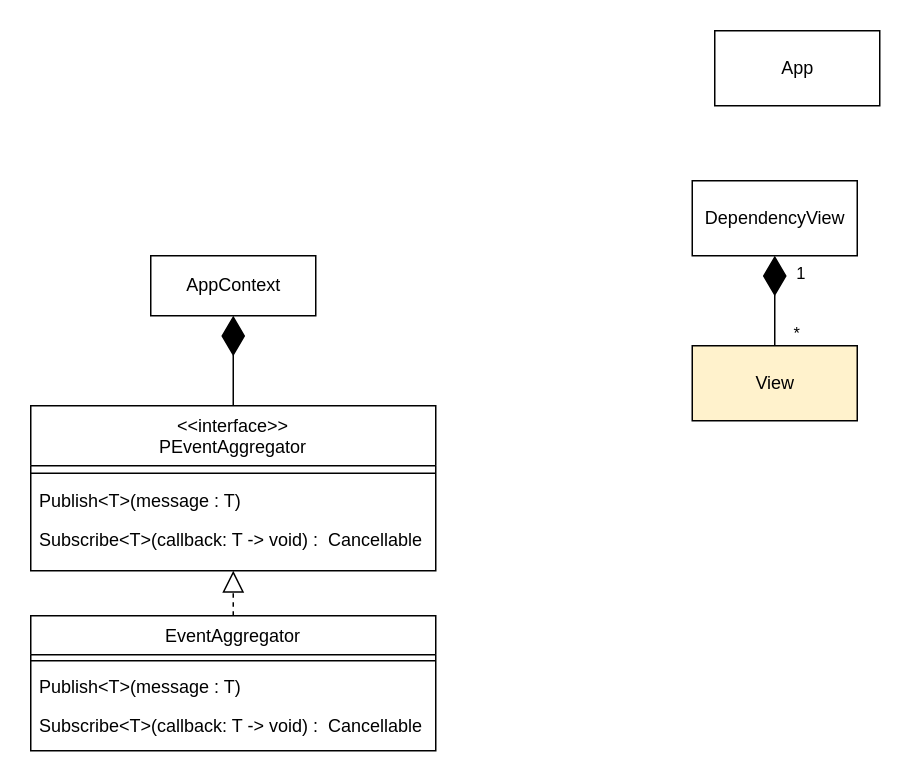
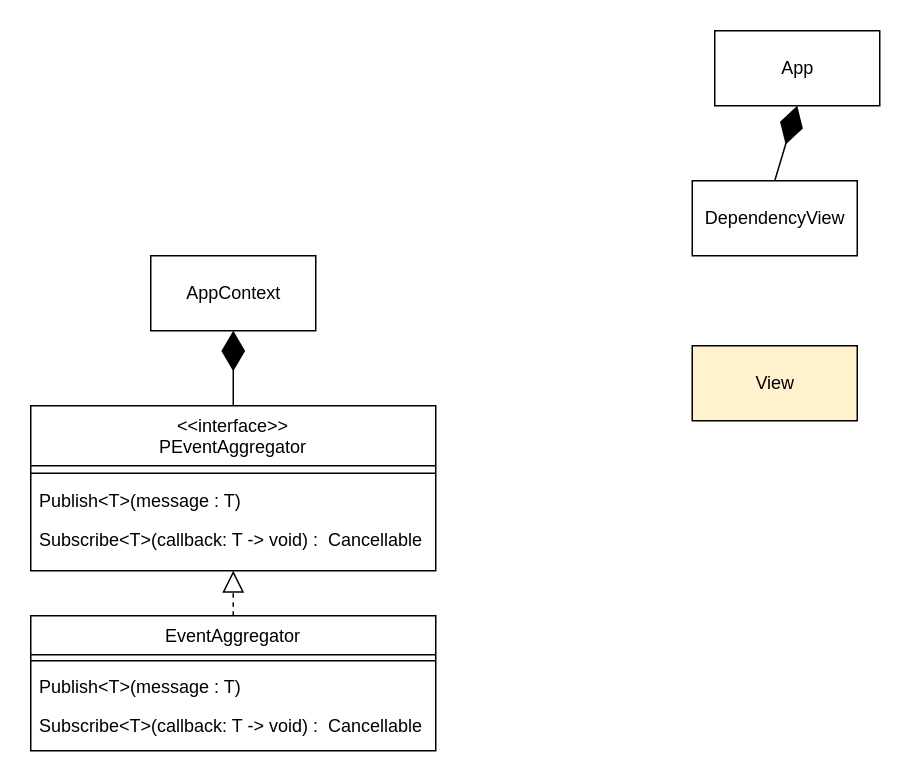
edge "DependencyView" -> "App": added
node "AppContext": size 165x60 -> 165x75
edge "View" -> "DependencyView": removed, labels "*", "1"
